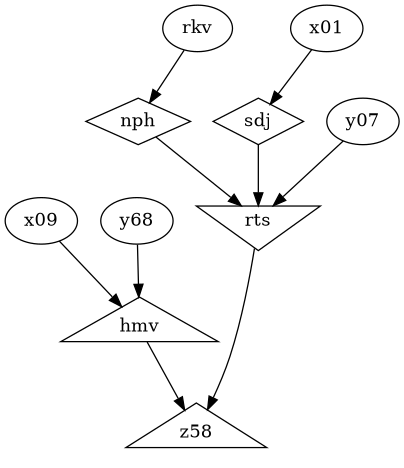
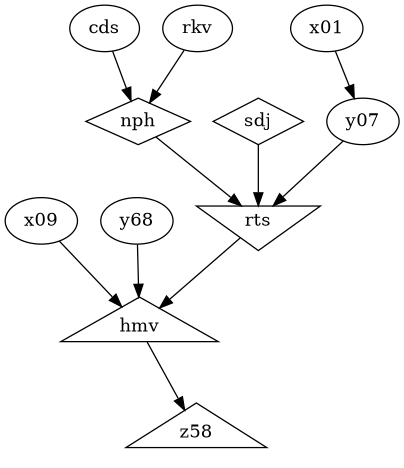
node "cds": added
edge "x01" -> "sdj": now "x01" -> "y07"
edge "rts" -> "z58": now "rts" -> "hmv"
